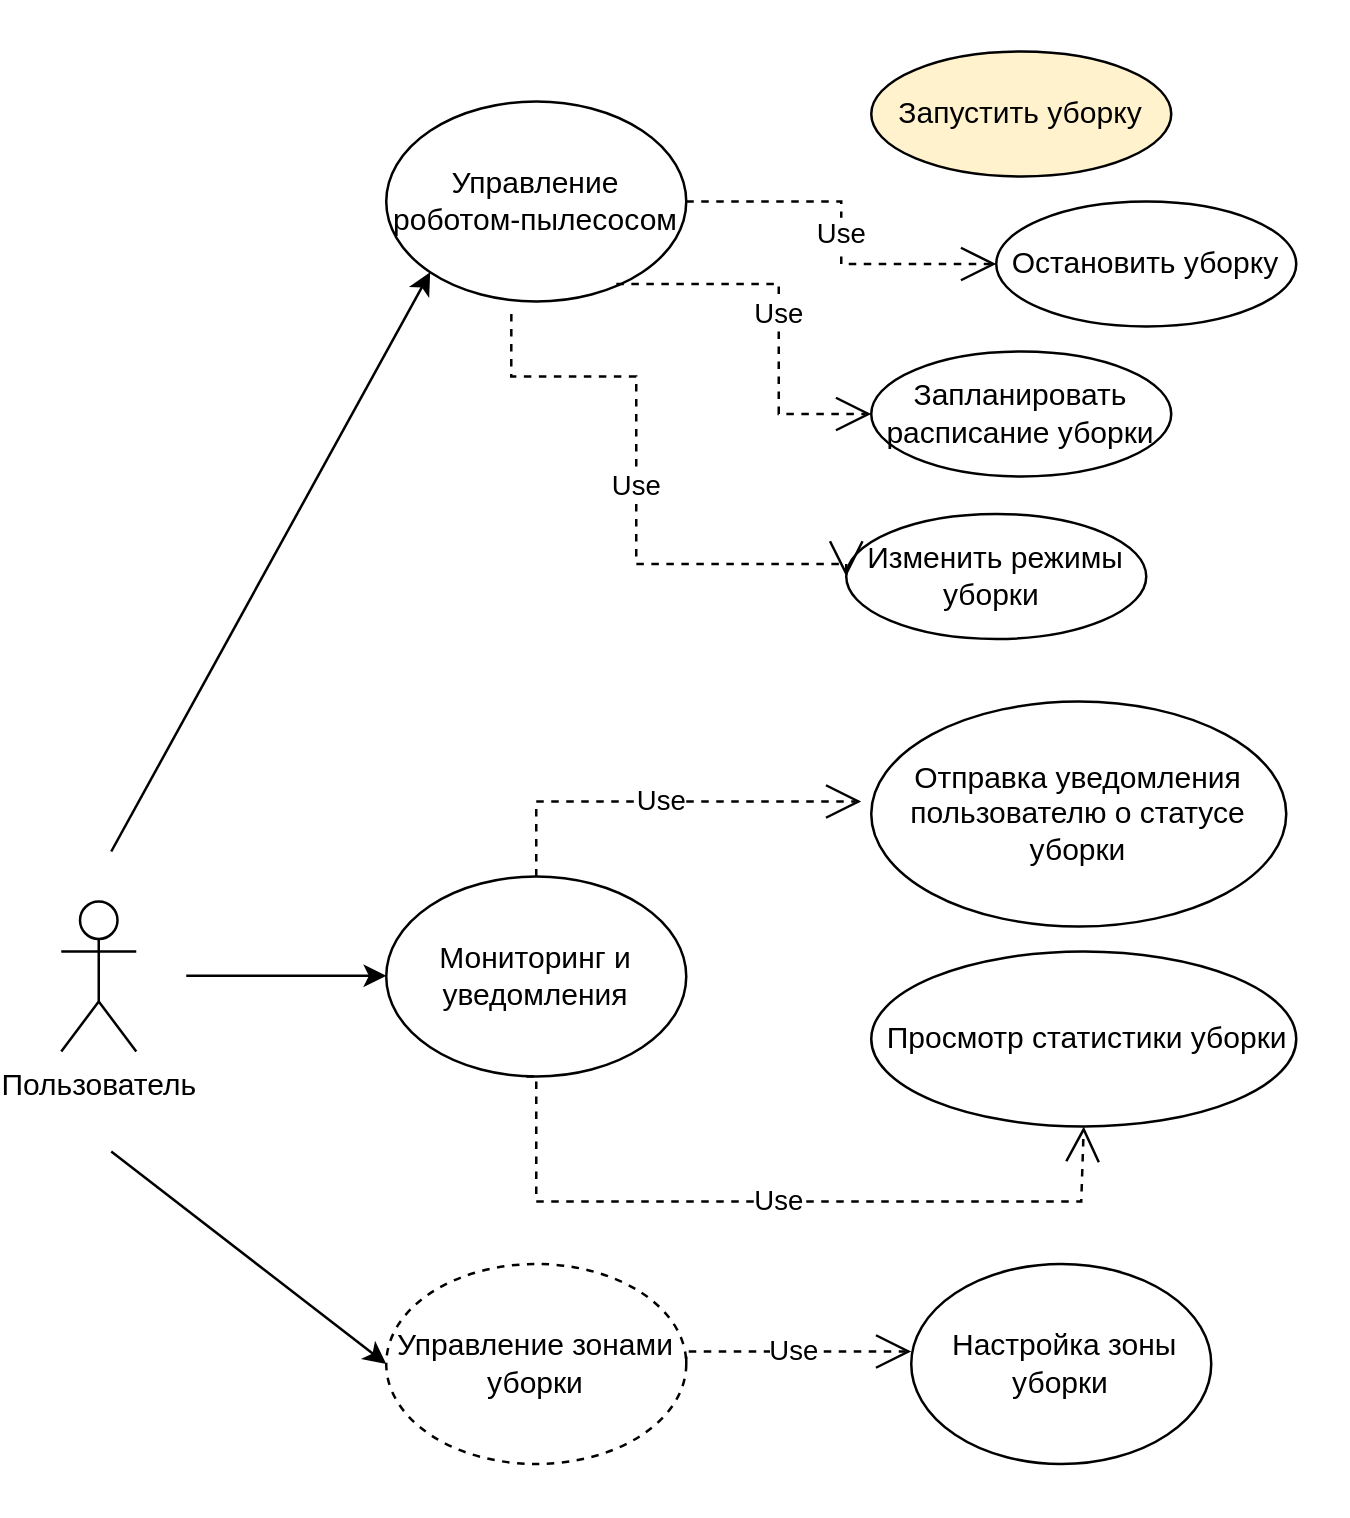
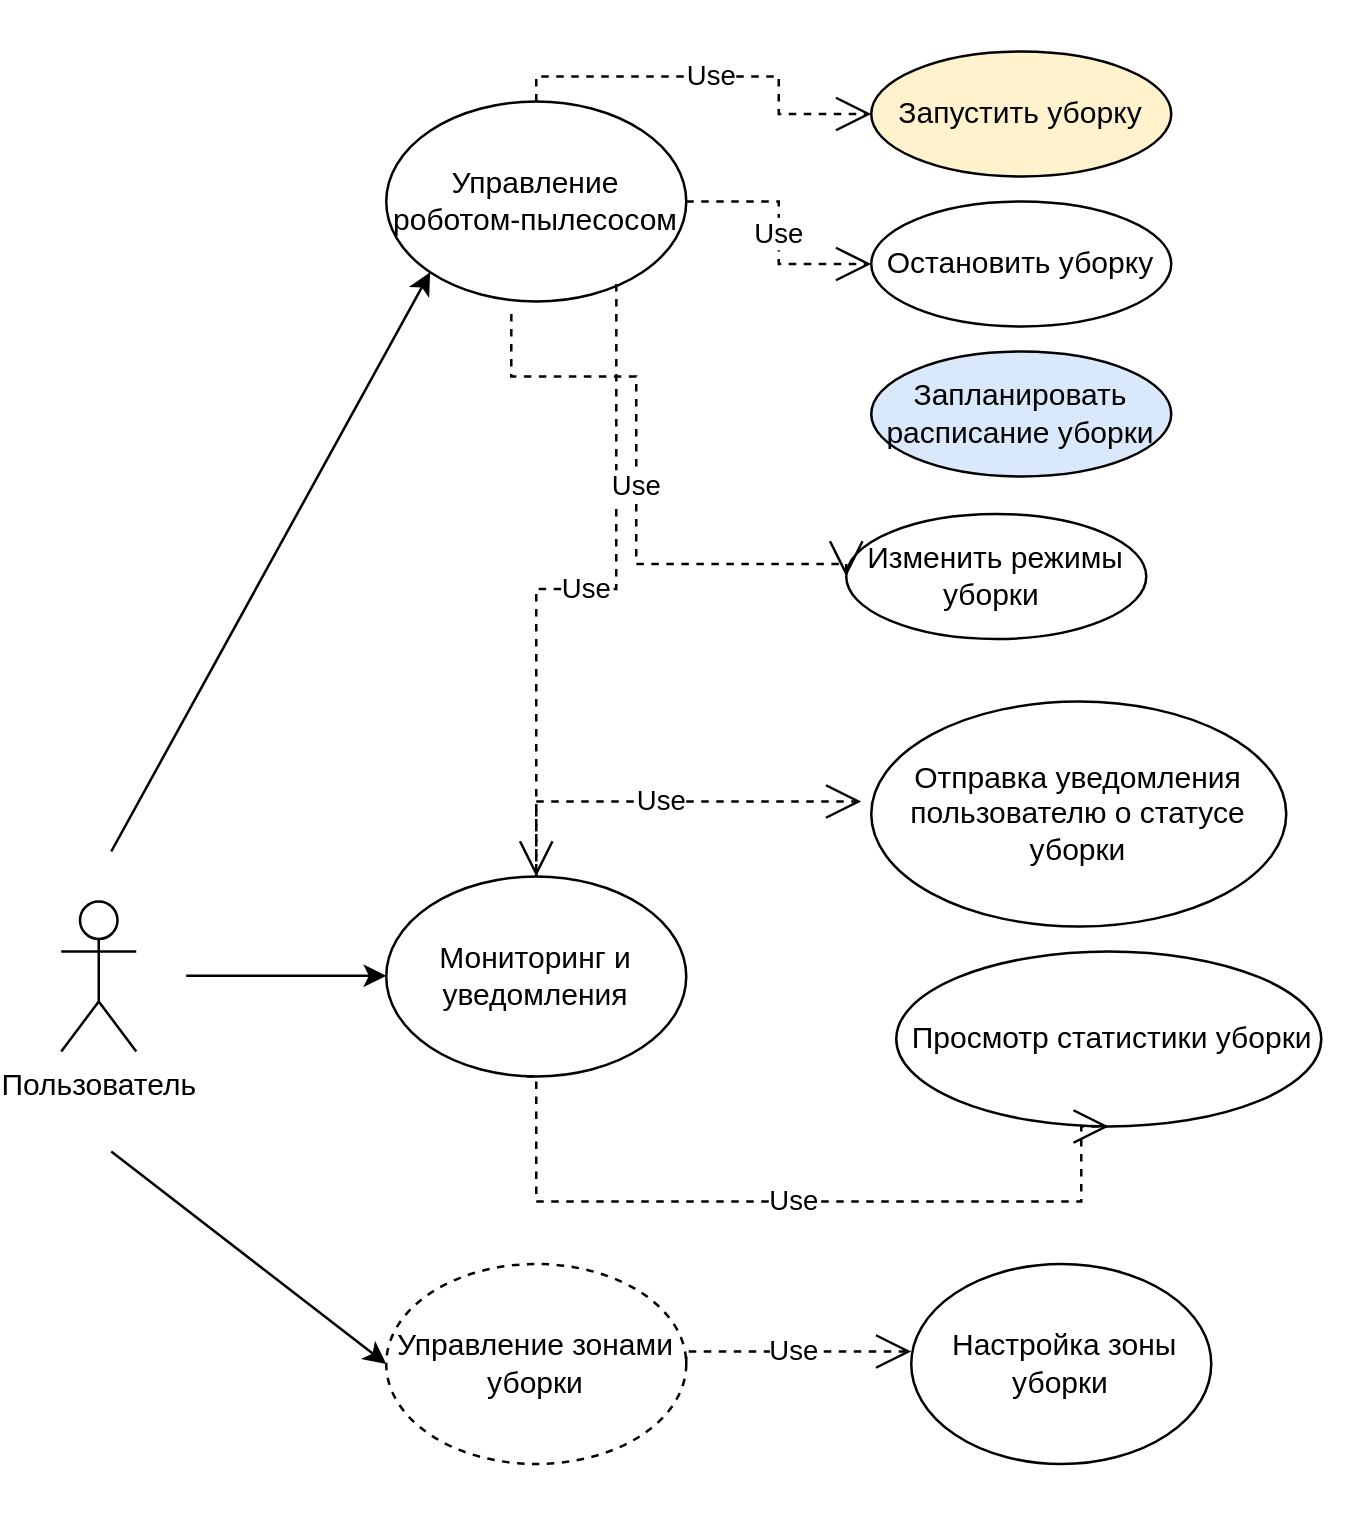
edge "Управление роботом-пылесосом" -> "Запустить уборку": added, label "Use"
node "Остановить уборку": moved (1146, 264) -> (1021, 264)
edge "Управление роботом-пылесосом" -> "Запланировать расписание уборки": now "Управление роботом-пылесосом" -> "Мониторинг и уведомления"
node "Запланировать расписание уборки": fillcolor #ffffff -> #dae8fc
node "Просмотр статистики уборки": moved (1084, 1039) -> (1109, 1039)
